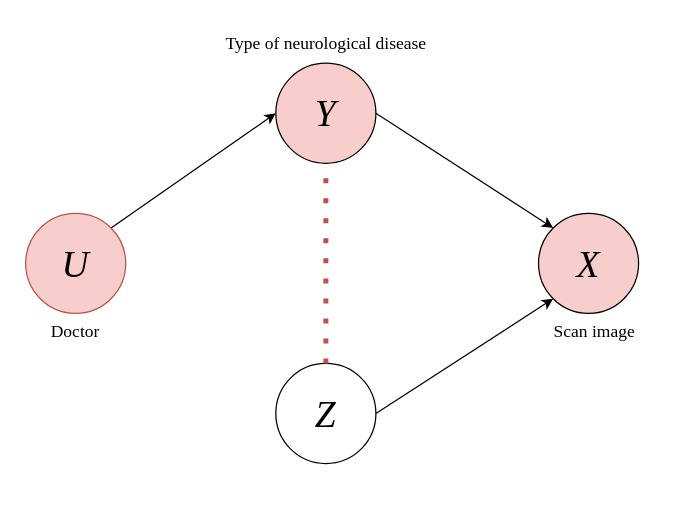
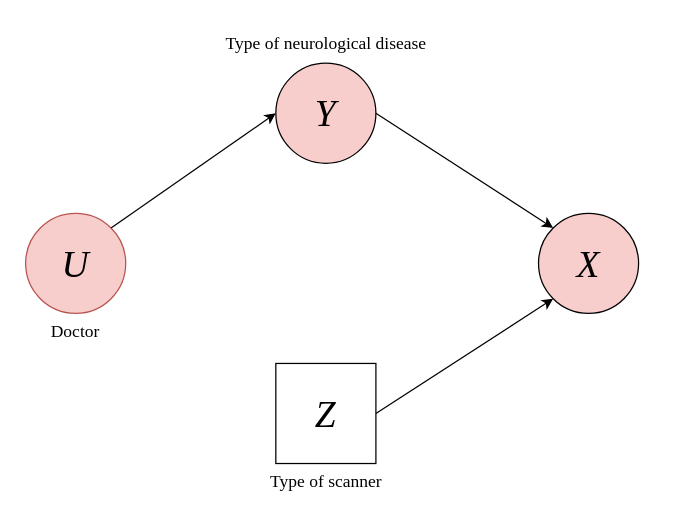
node "Scan image": removed
edge "Y" -- "Z": removed
node "Z": shape ellipse -> rectangle
node "Type of scanner": added
